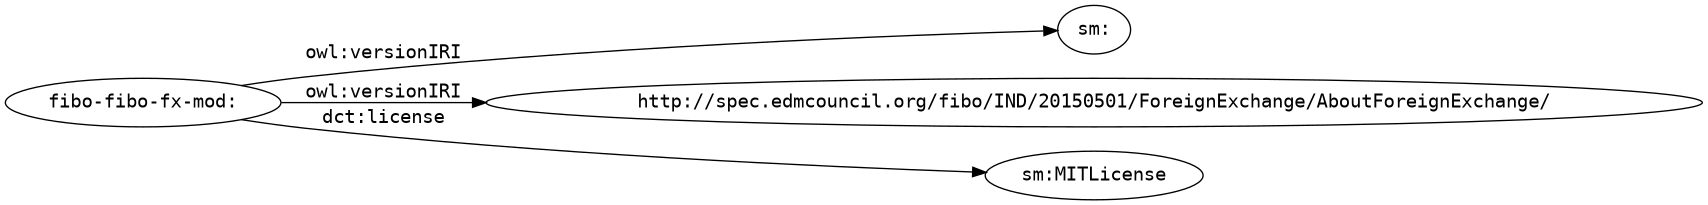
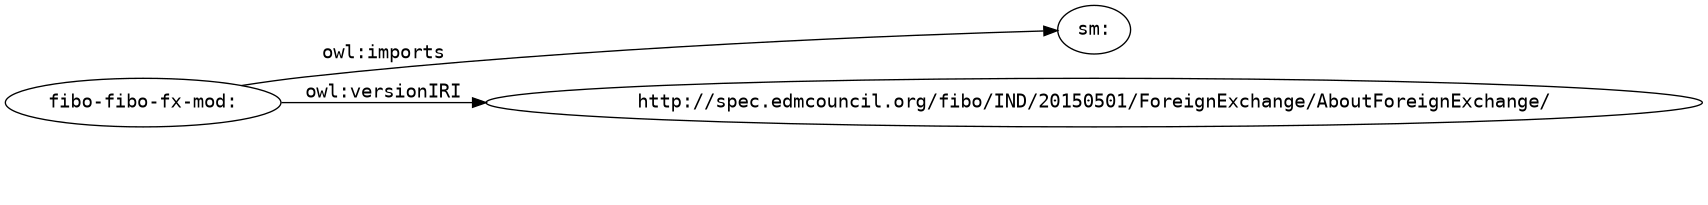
edge "fibo-fibo-fx-mod:" -> "sm:": label "owl:versionIRI" -> "owl:imports"
node "sm:MITLicense": removed
